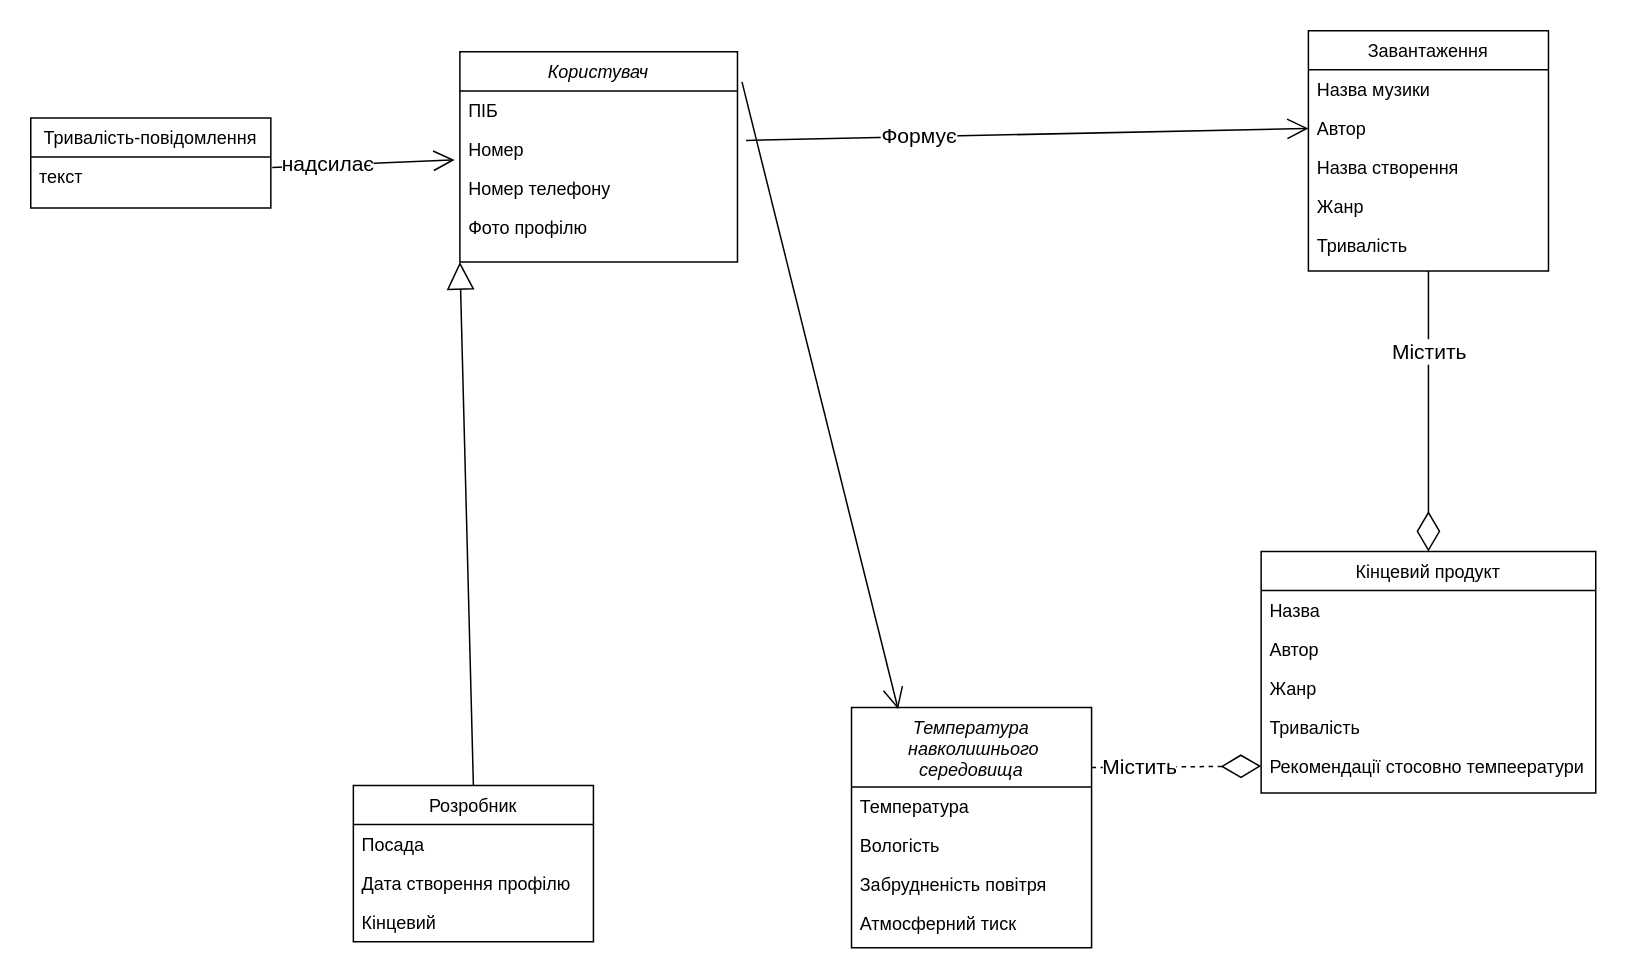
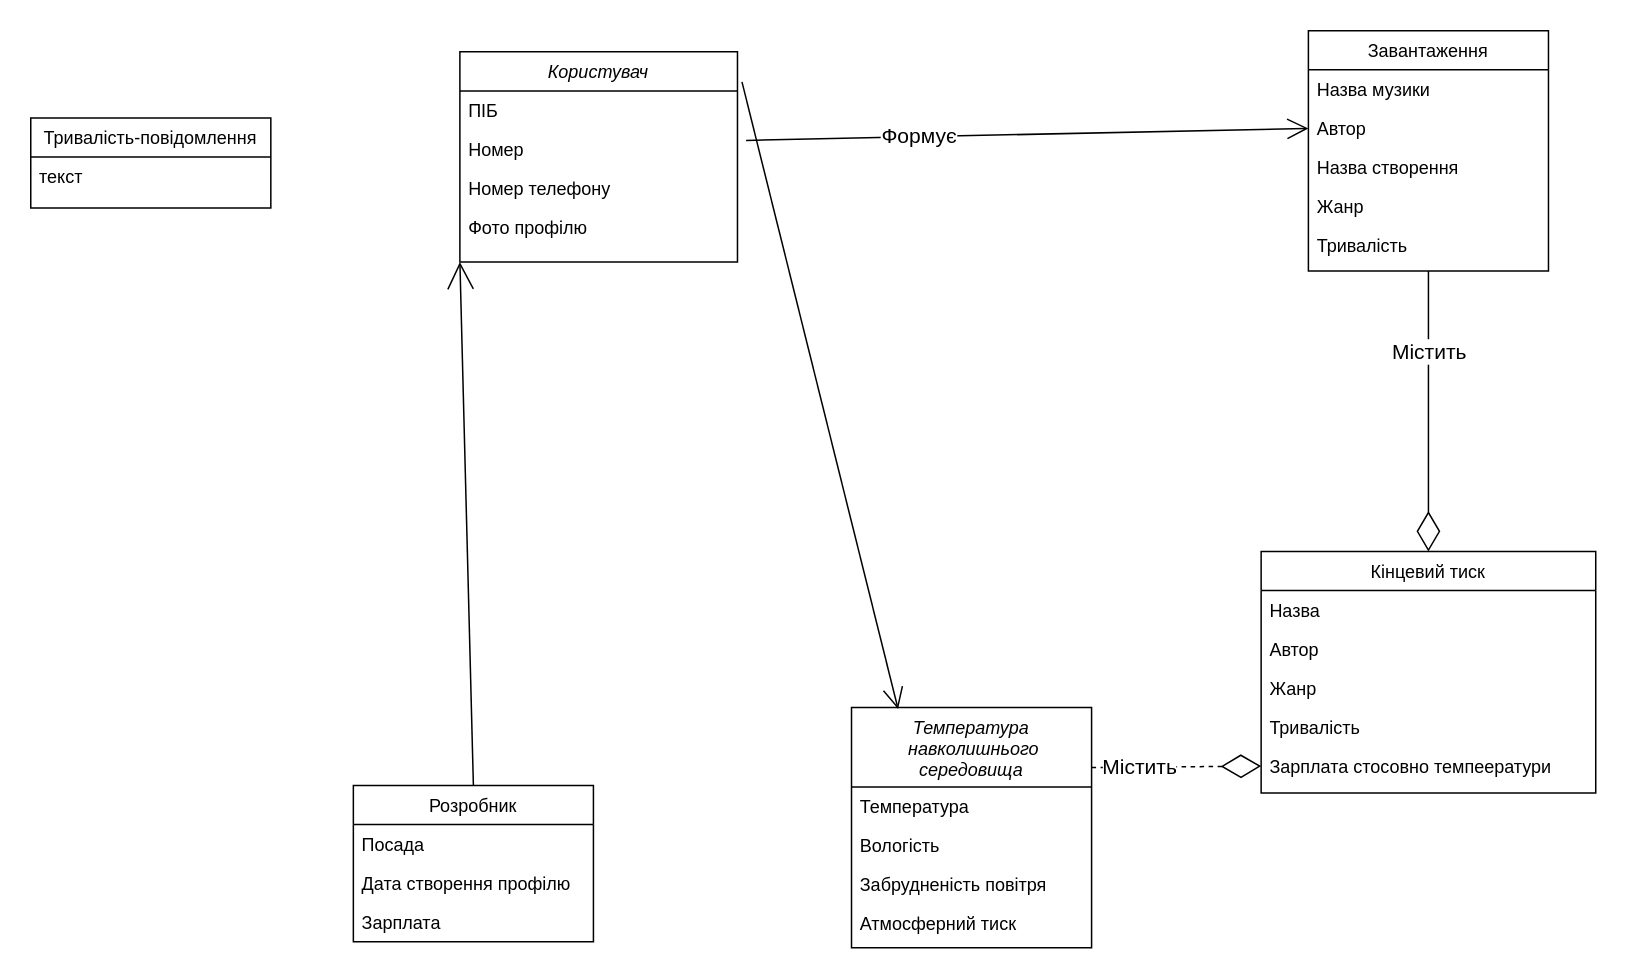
edge "текст" -> "Номер": removed, label "надсилає"
edge "Розробник" -> "Користувач": arrowhead block -> open
node "Кінцевий продукт": label "Кінцевий продукт" -> "Кінцевий тиск"
node "Рекомендації стосовно темпеератури": label "Рекомендації стосовно темпеератури" -> "Зарплата стосовно темпеератури"
node "Кінцевий": label "Кінцевий" -> "Зарплата"
